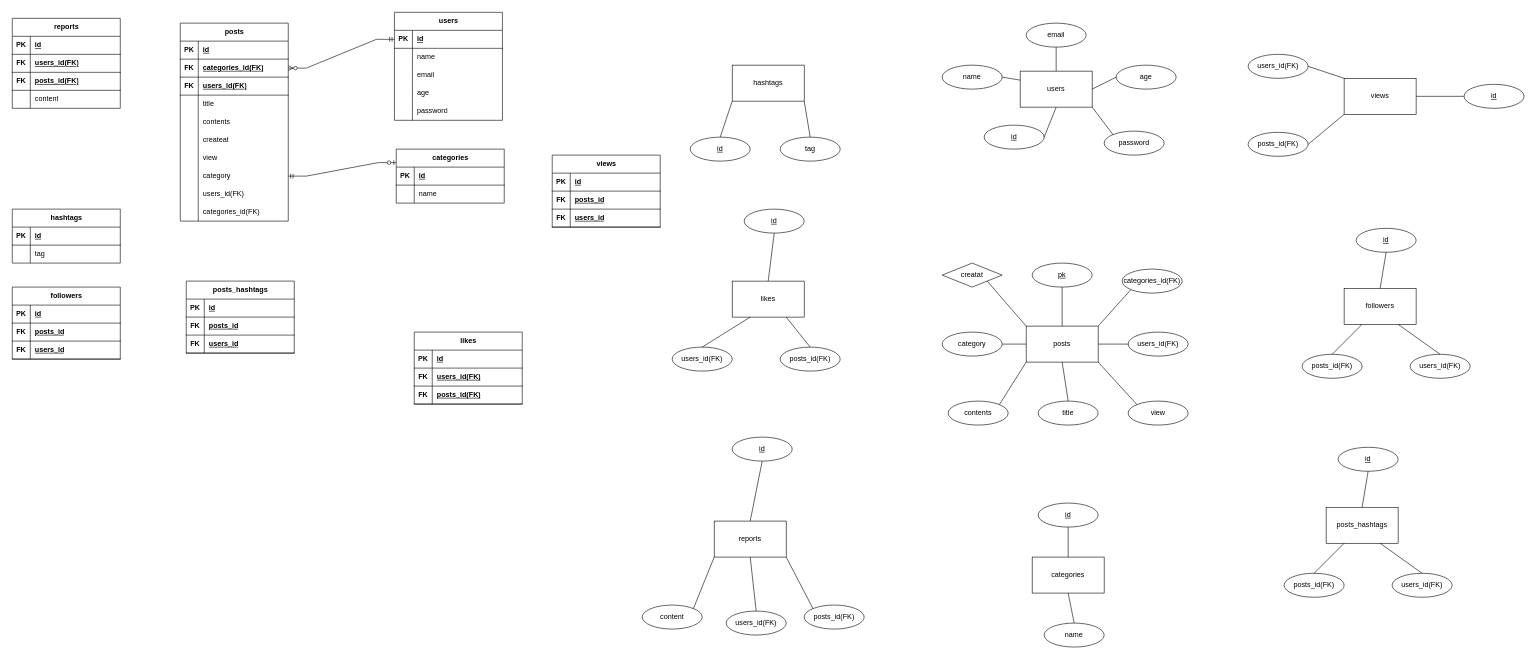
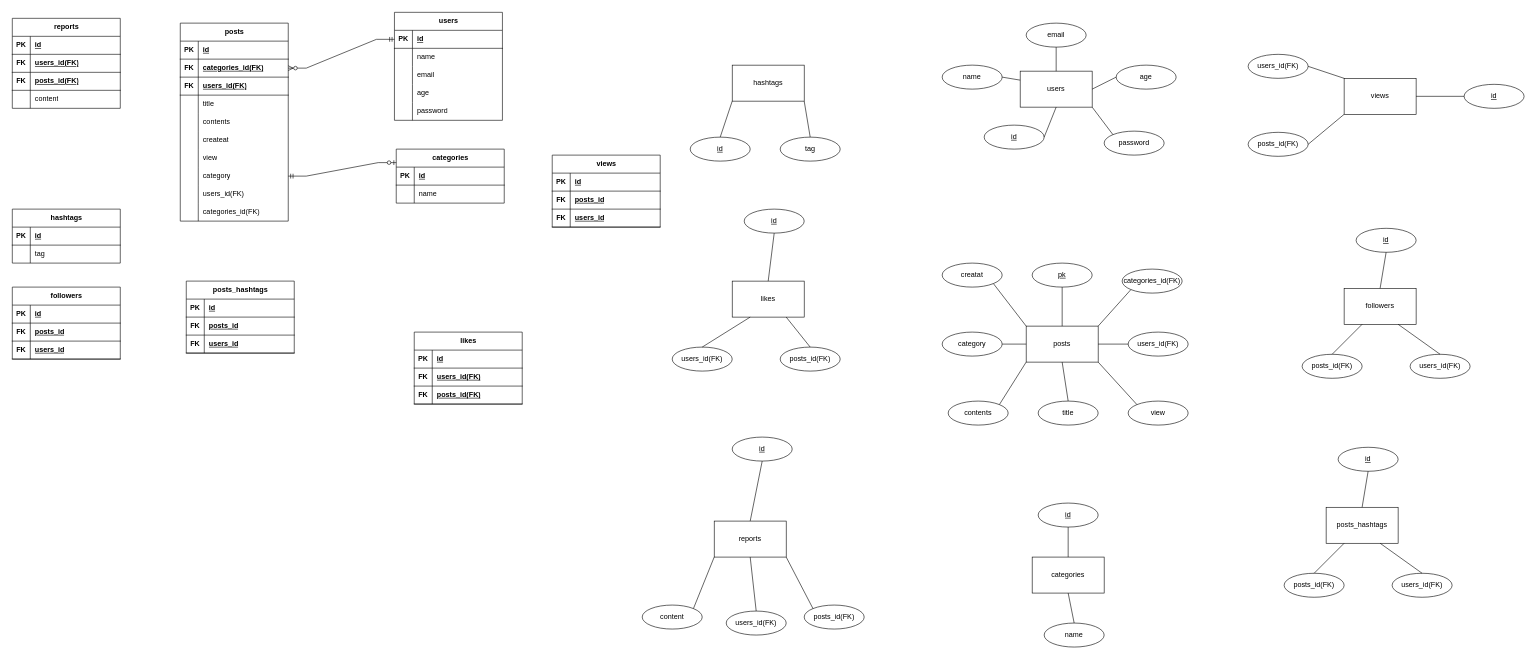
node "creatat": shape diamond -> ellipse
